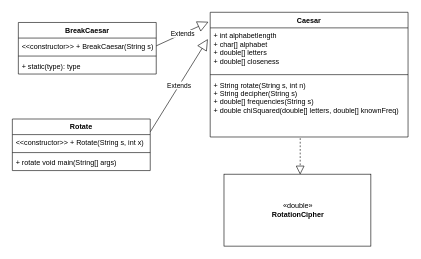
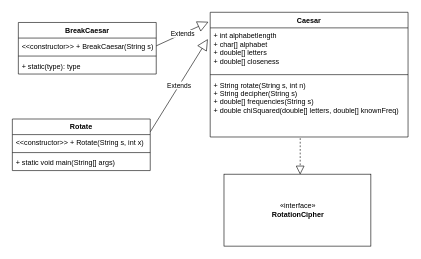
node "+ rotate void main(String[] args)": label "+ rotate void main(String[] args)" -> "+ static void main(String[] args)"
node "«double» RotationCipher": label "«double» RotationCipher" -> "«interface» RotationCipher"
